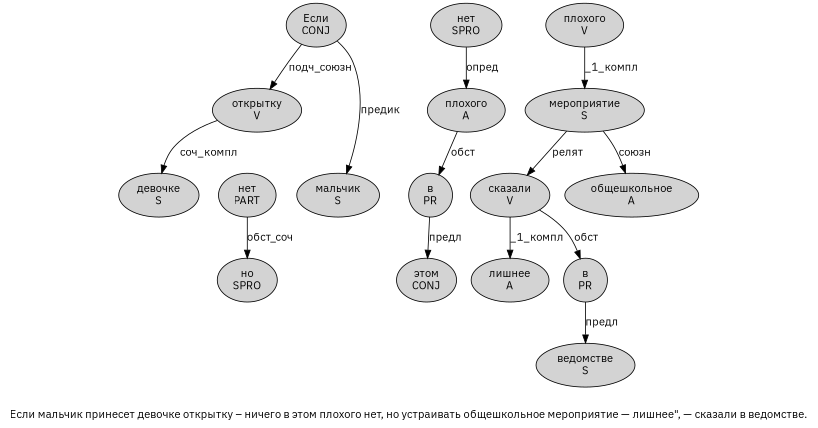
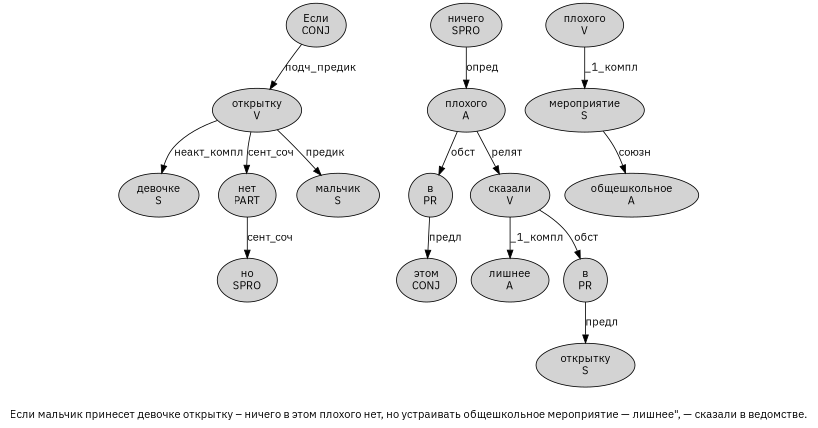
node "нет SPRO": label "нет SPRO" -> "ничего SPRO"
edge "Если CONJ" -> "открытку V": label "подч_союзн" -> "подч_предик"
edge "Если CONJ" -> "мальчик S": now "открытку V" -> "мальчик S"
edge "открытку V" -> "нет PART": added, label "сент_соч"
edge "мероприятие S" -> "сказали V": now "плохого A" -> "сказали V"
edge "открытку V" -> "девочке S": label "соч_компл" -> "неакт_компл"
edge "нет PART" -> "но SPRO": label "обст_соч" -> "сент_соч"
node "ведомстве S": label "ведомстве S" -> "открытку S"
